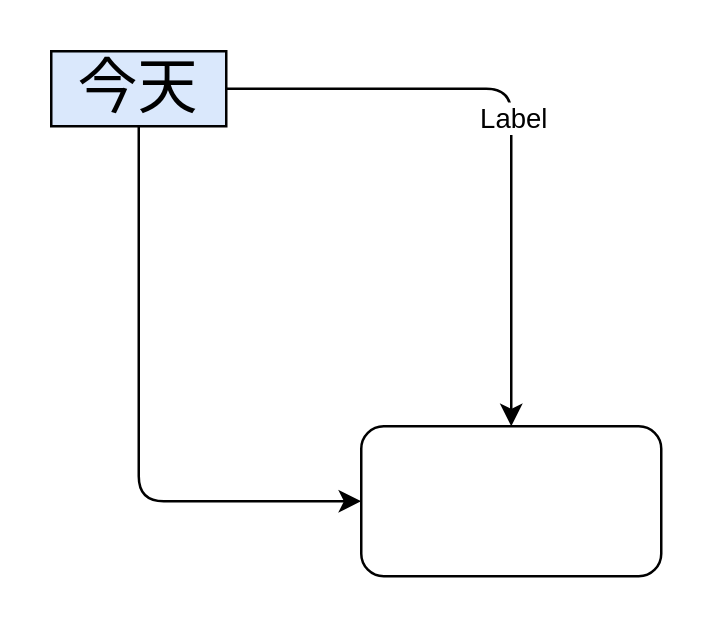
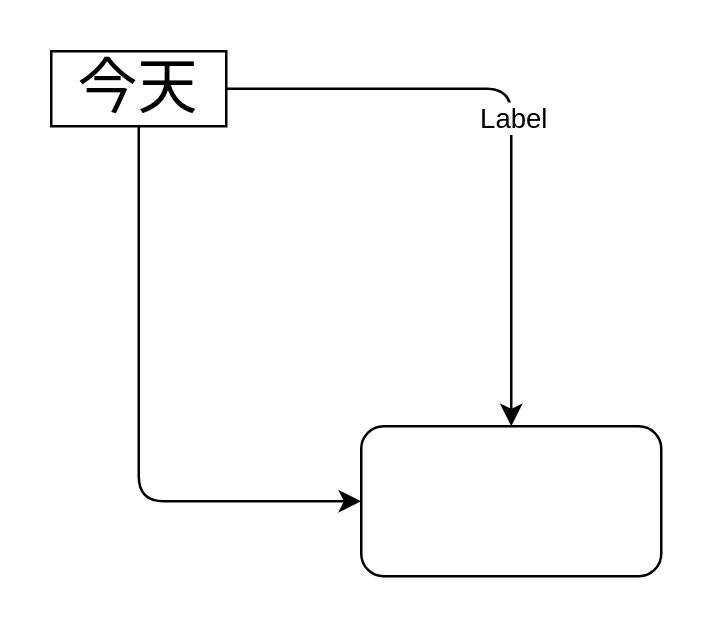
node "今天": fillcolor #dae8fc -> #ffffff
